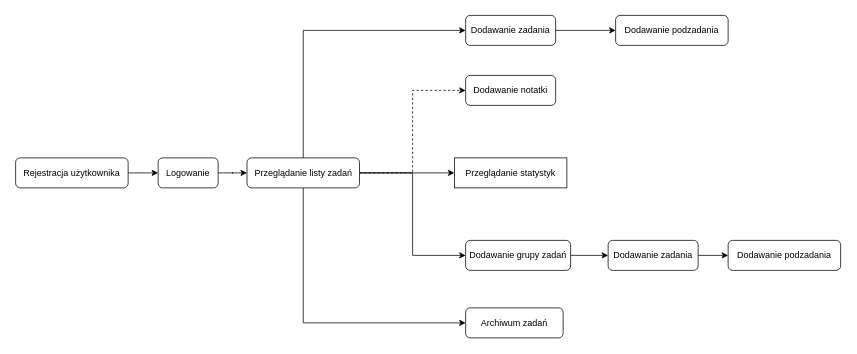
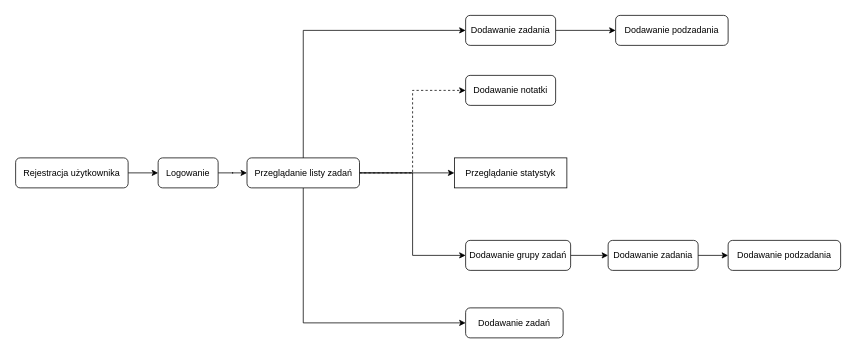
node "Archiwum zadań": label "Archiwum zadań" -> "Dodawanie zadań"
